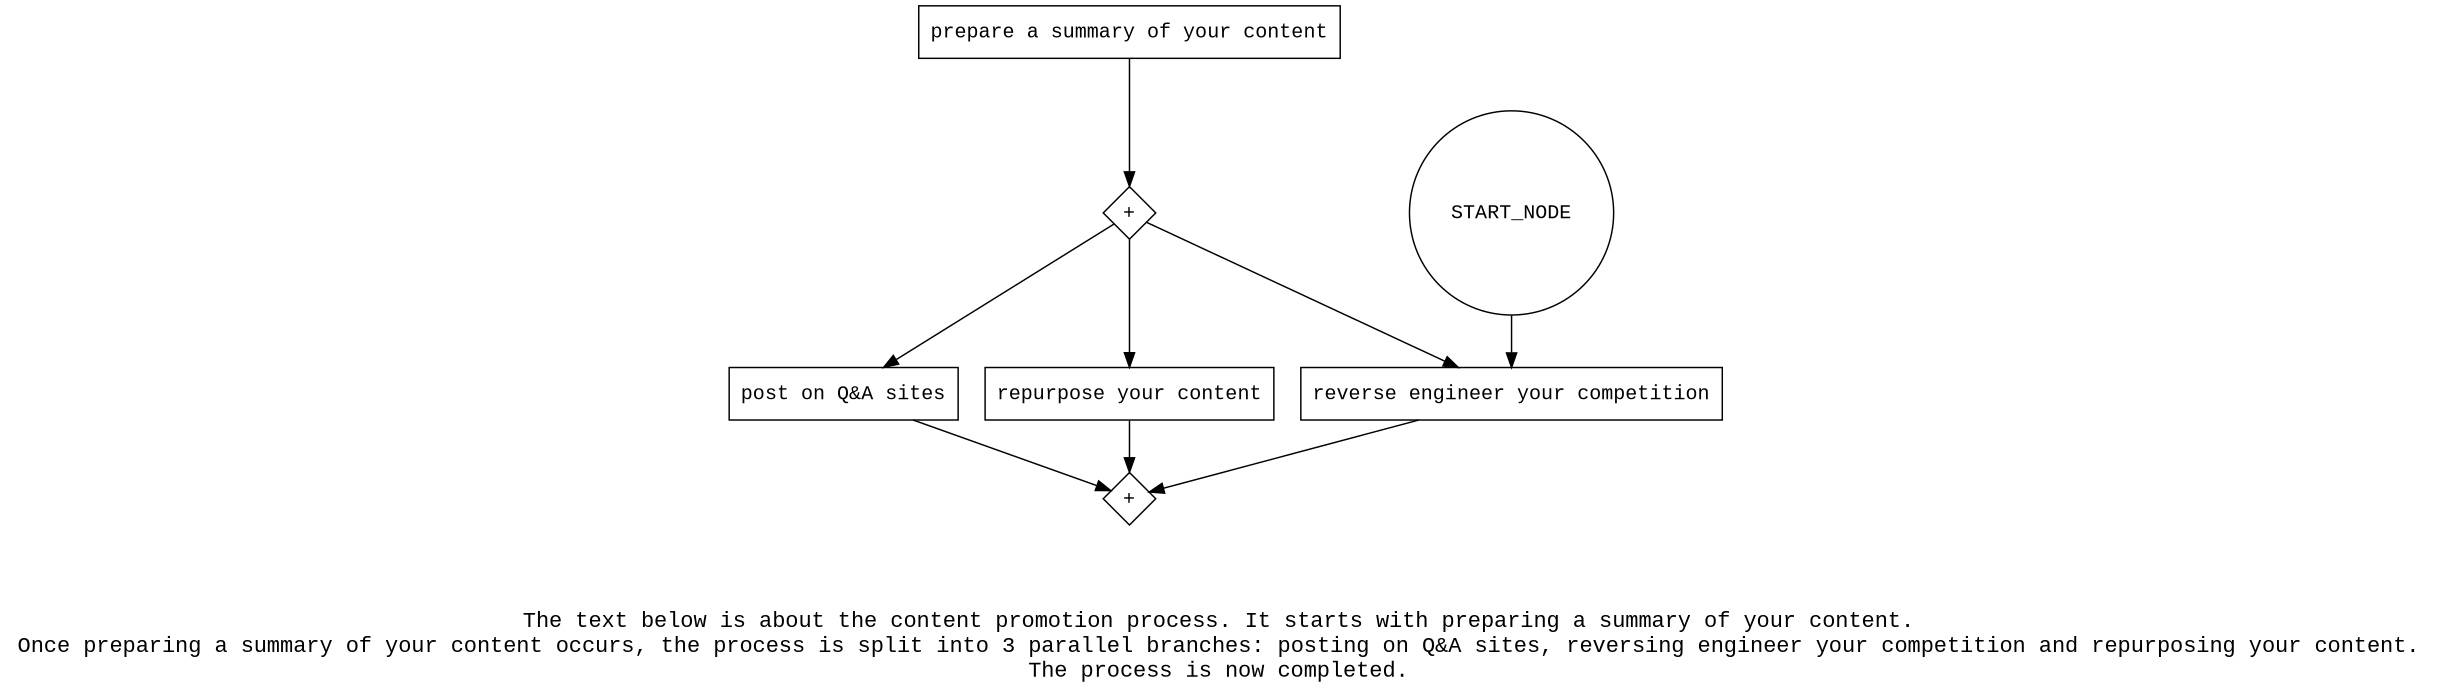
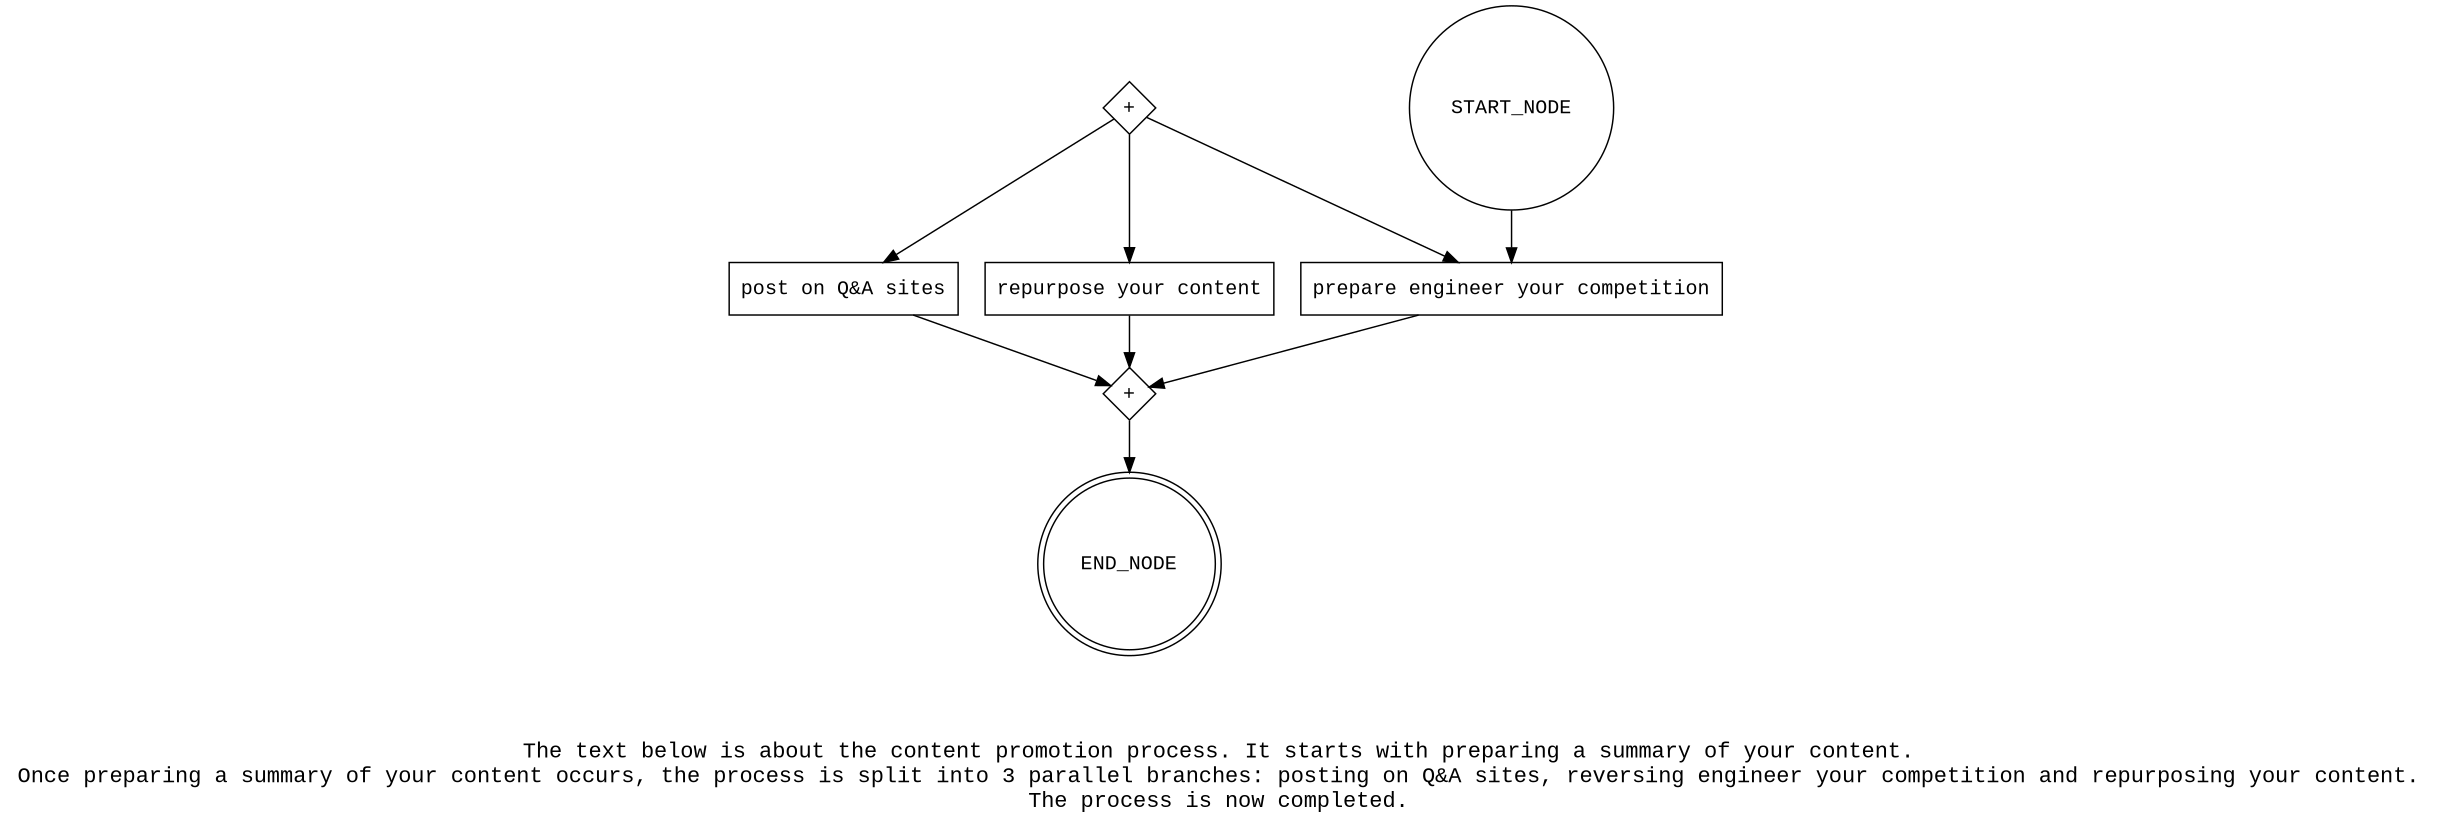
node "prepare a summary of your content": removed
node "reverse engineer your competition": label "reverse engineer your competition" -> "prepare engineer your competition"
node "END_NODE": added
